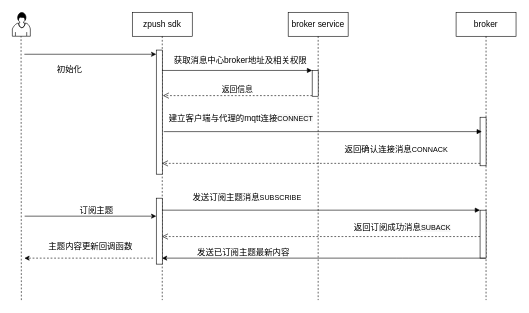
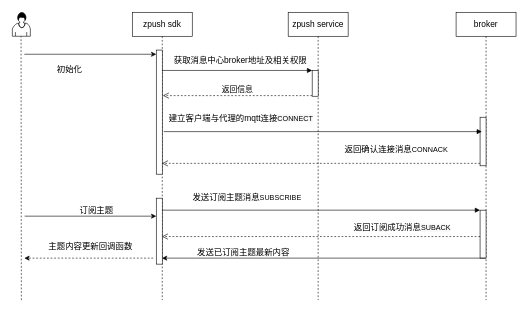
node "broker service": label "broker service" -> "zpush service"
